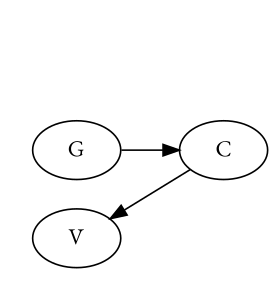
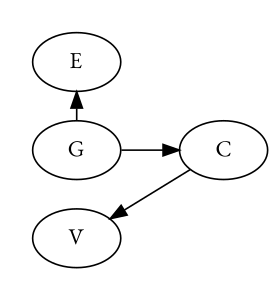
node "E": added
